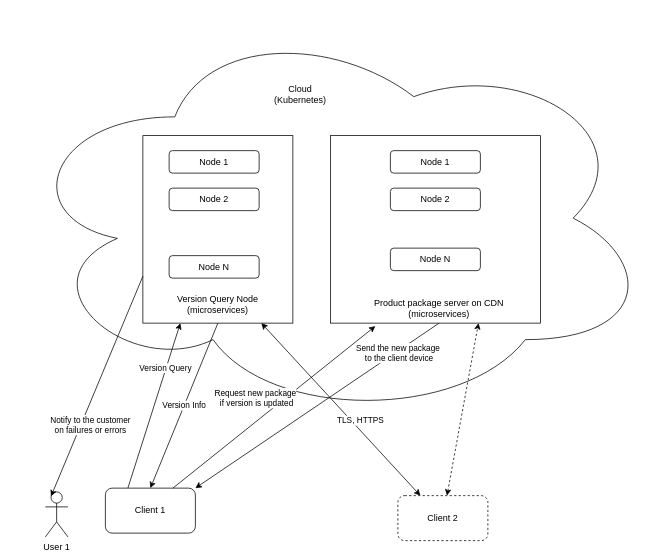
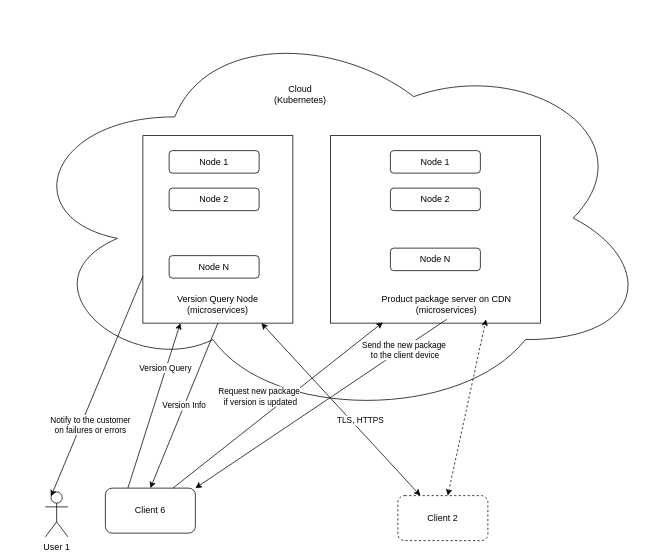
node "Product package server on CDN (microservices)": moved (439, 308) -> (447, 304)
node "Client 1": label "Client 1" -> "Client 6"
